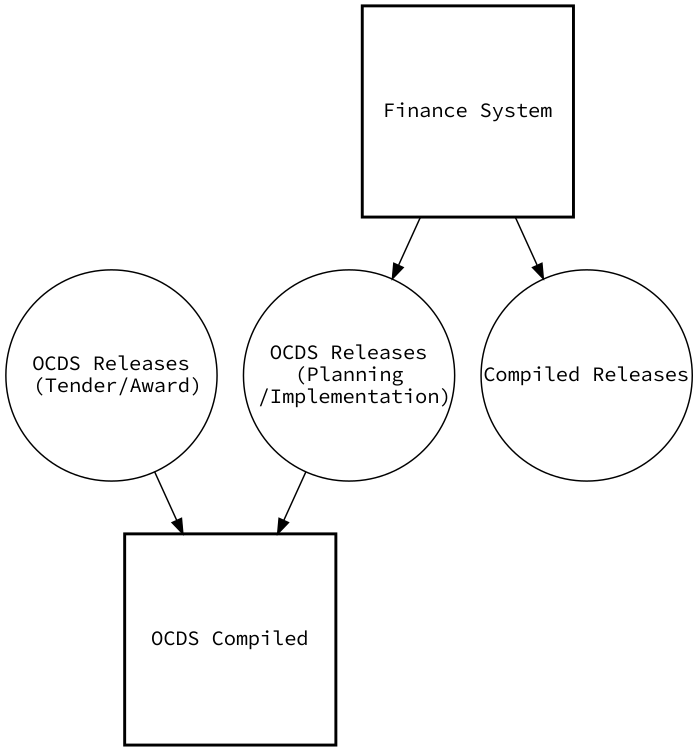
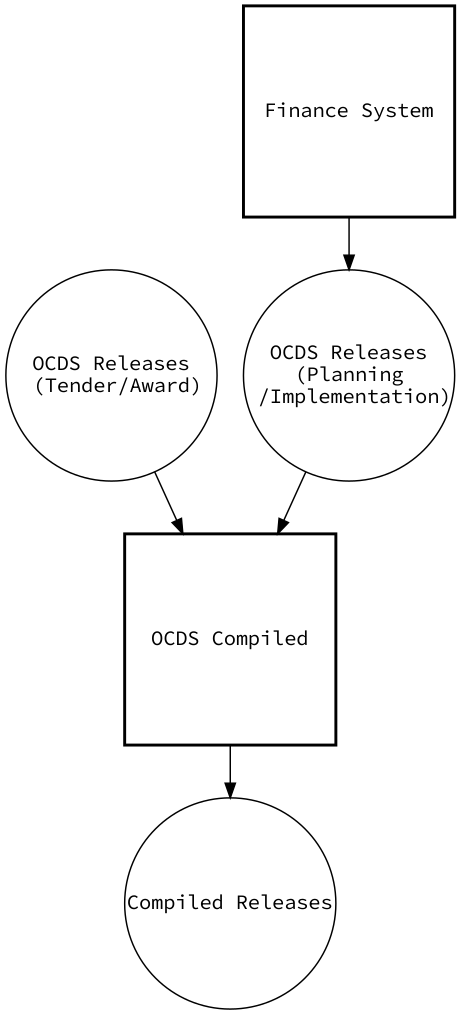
edge "Finance System" -> "Compiled Releases": now "OCDS Compiled" -> "Compiled Releases"
